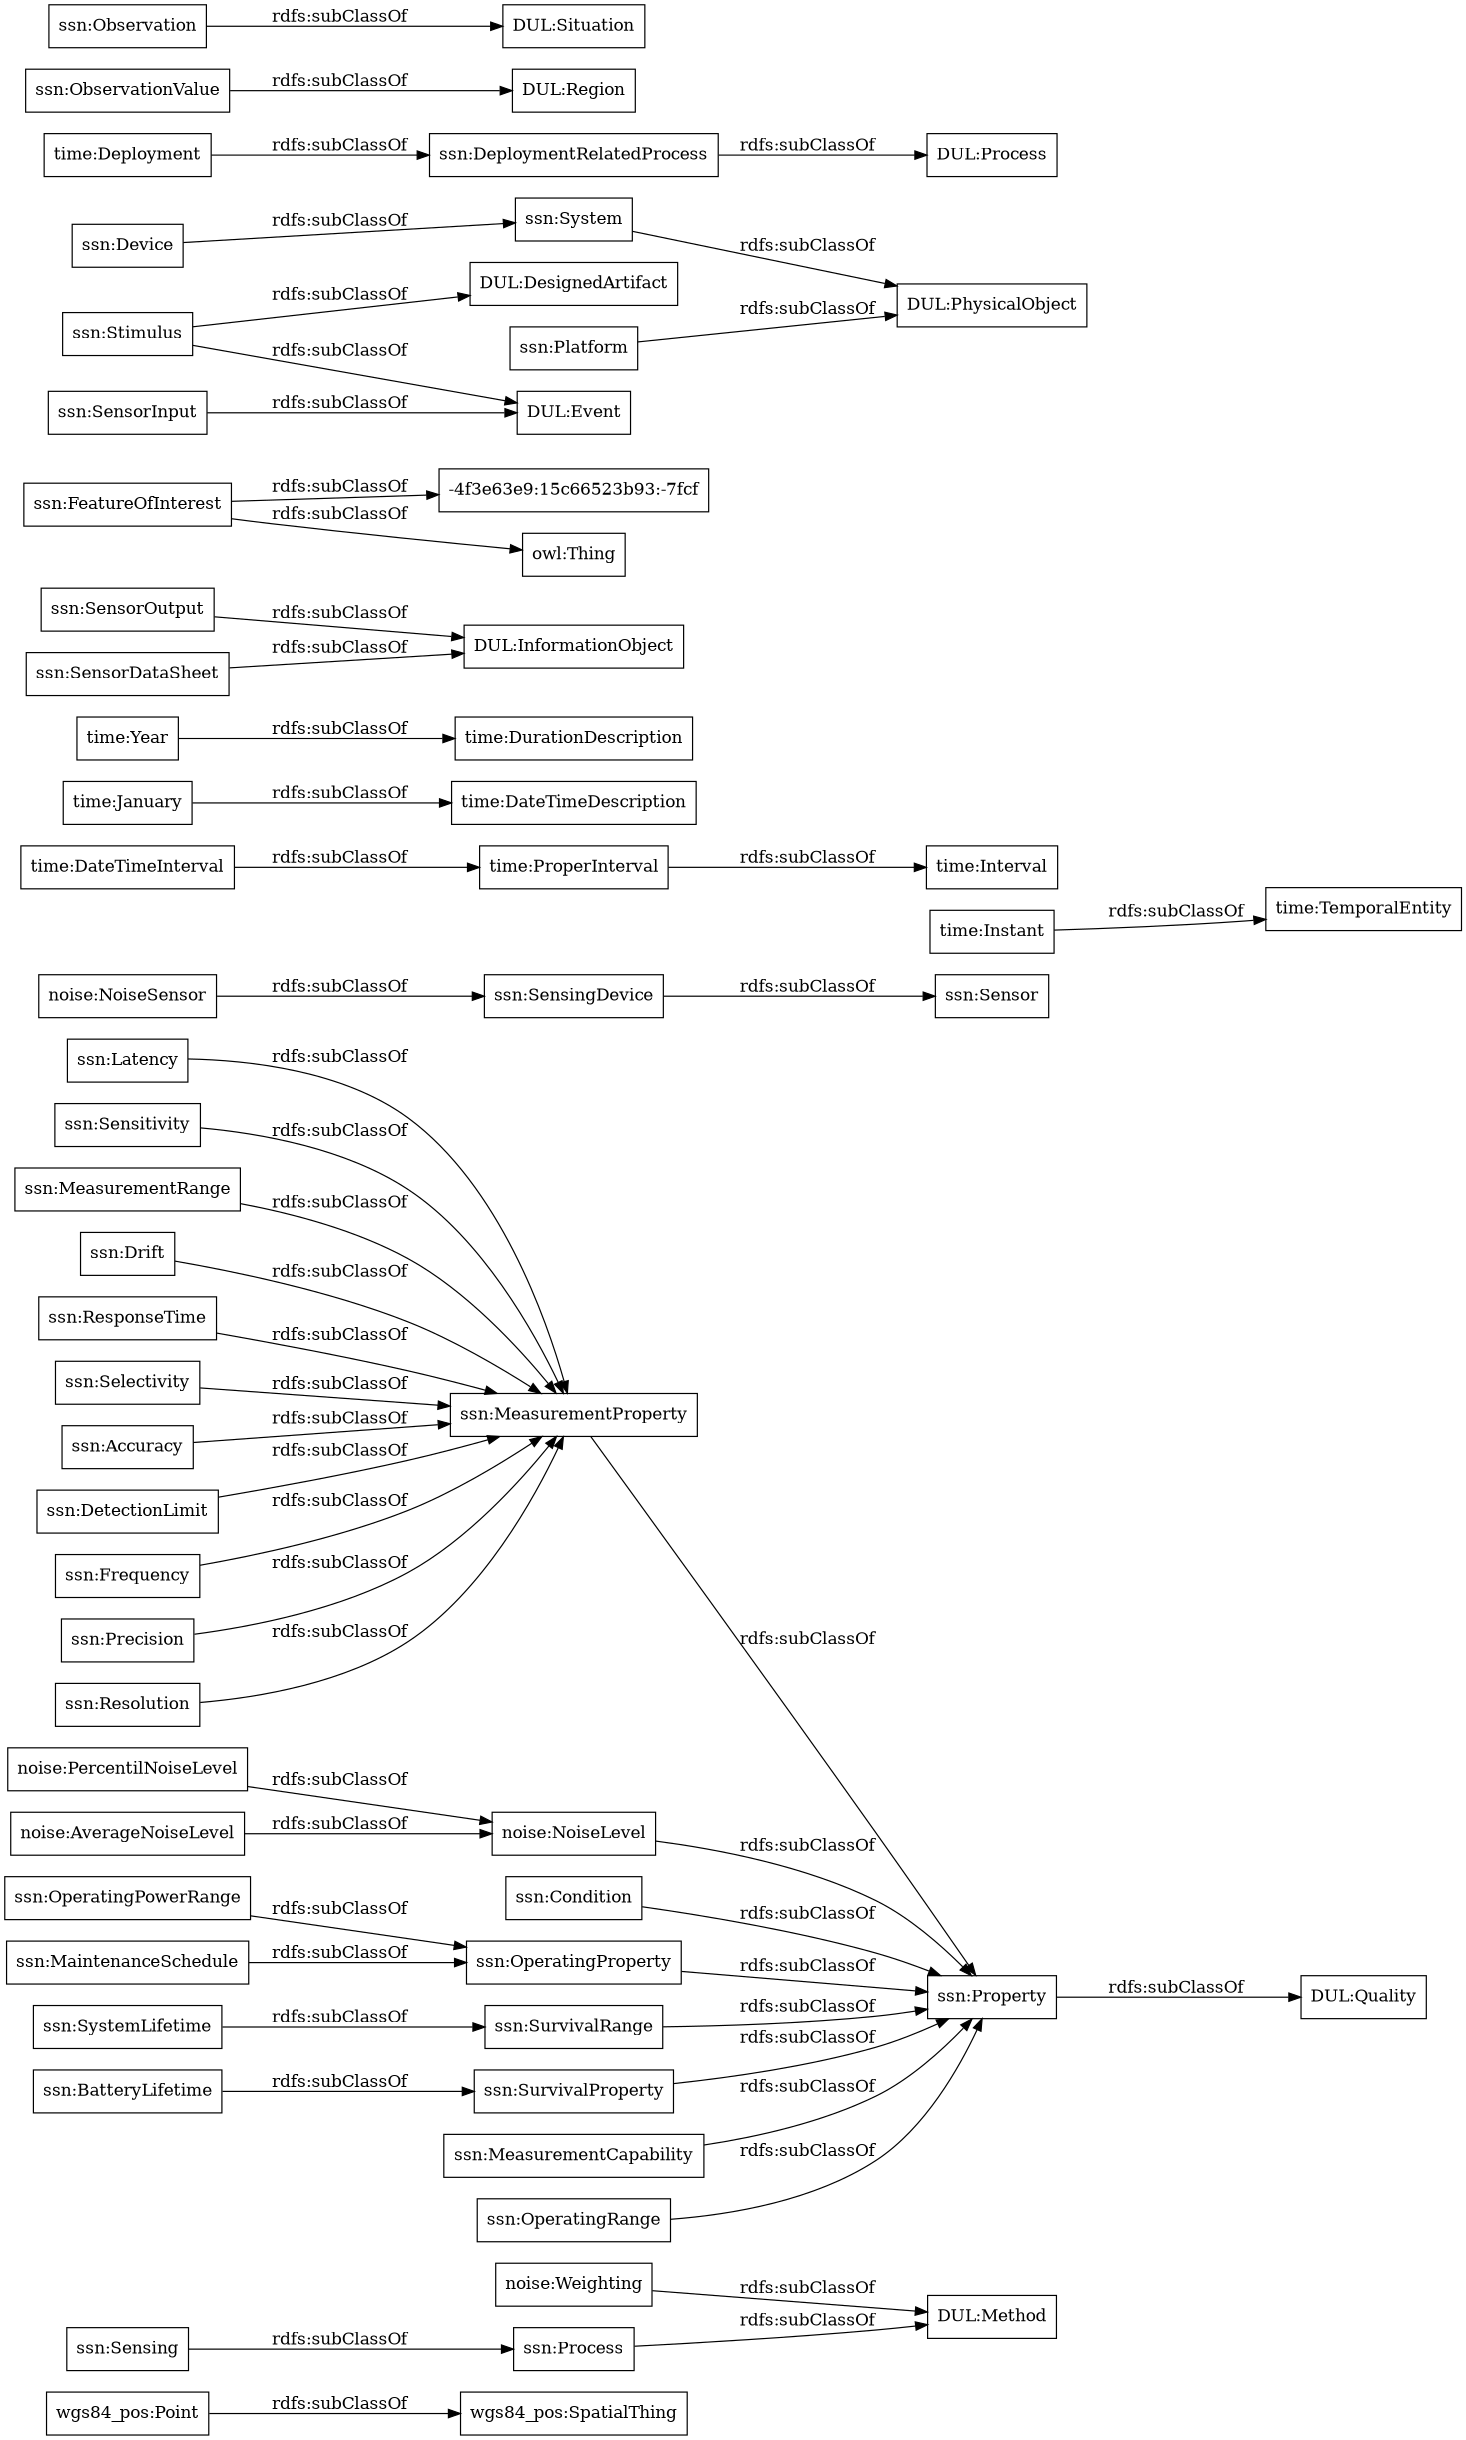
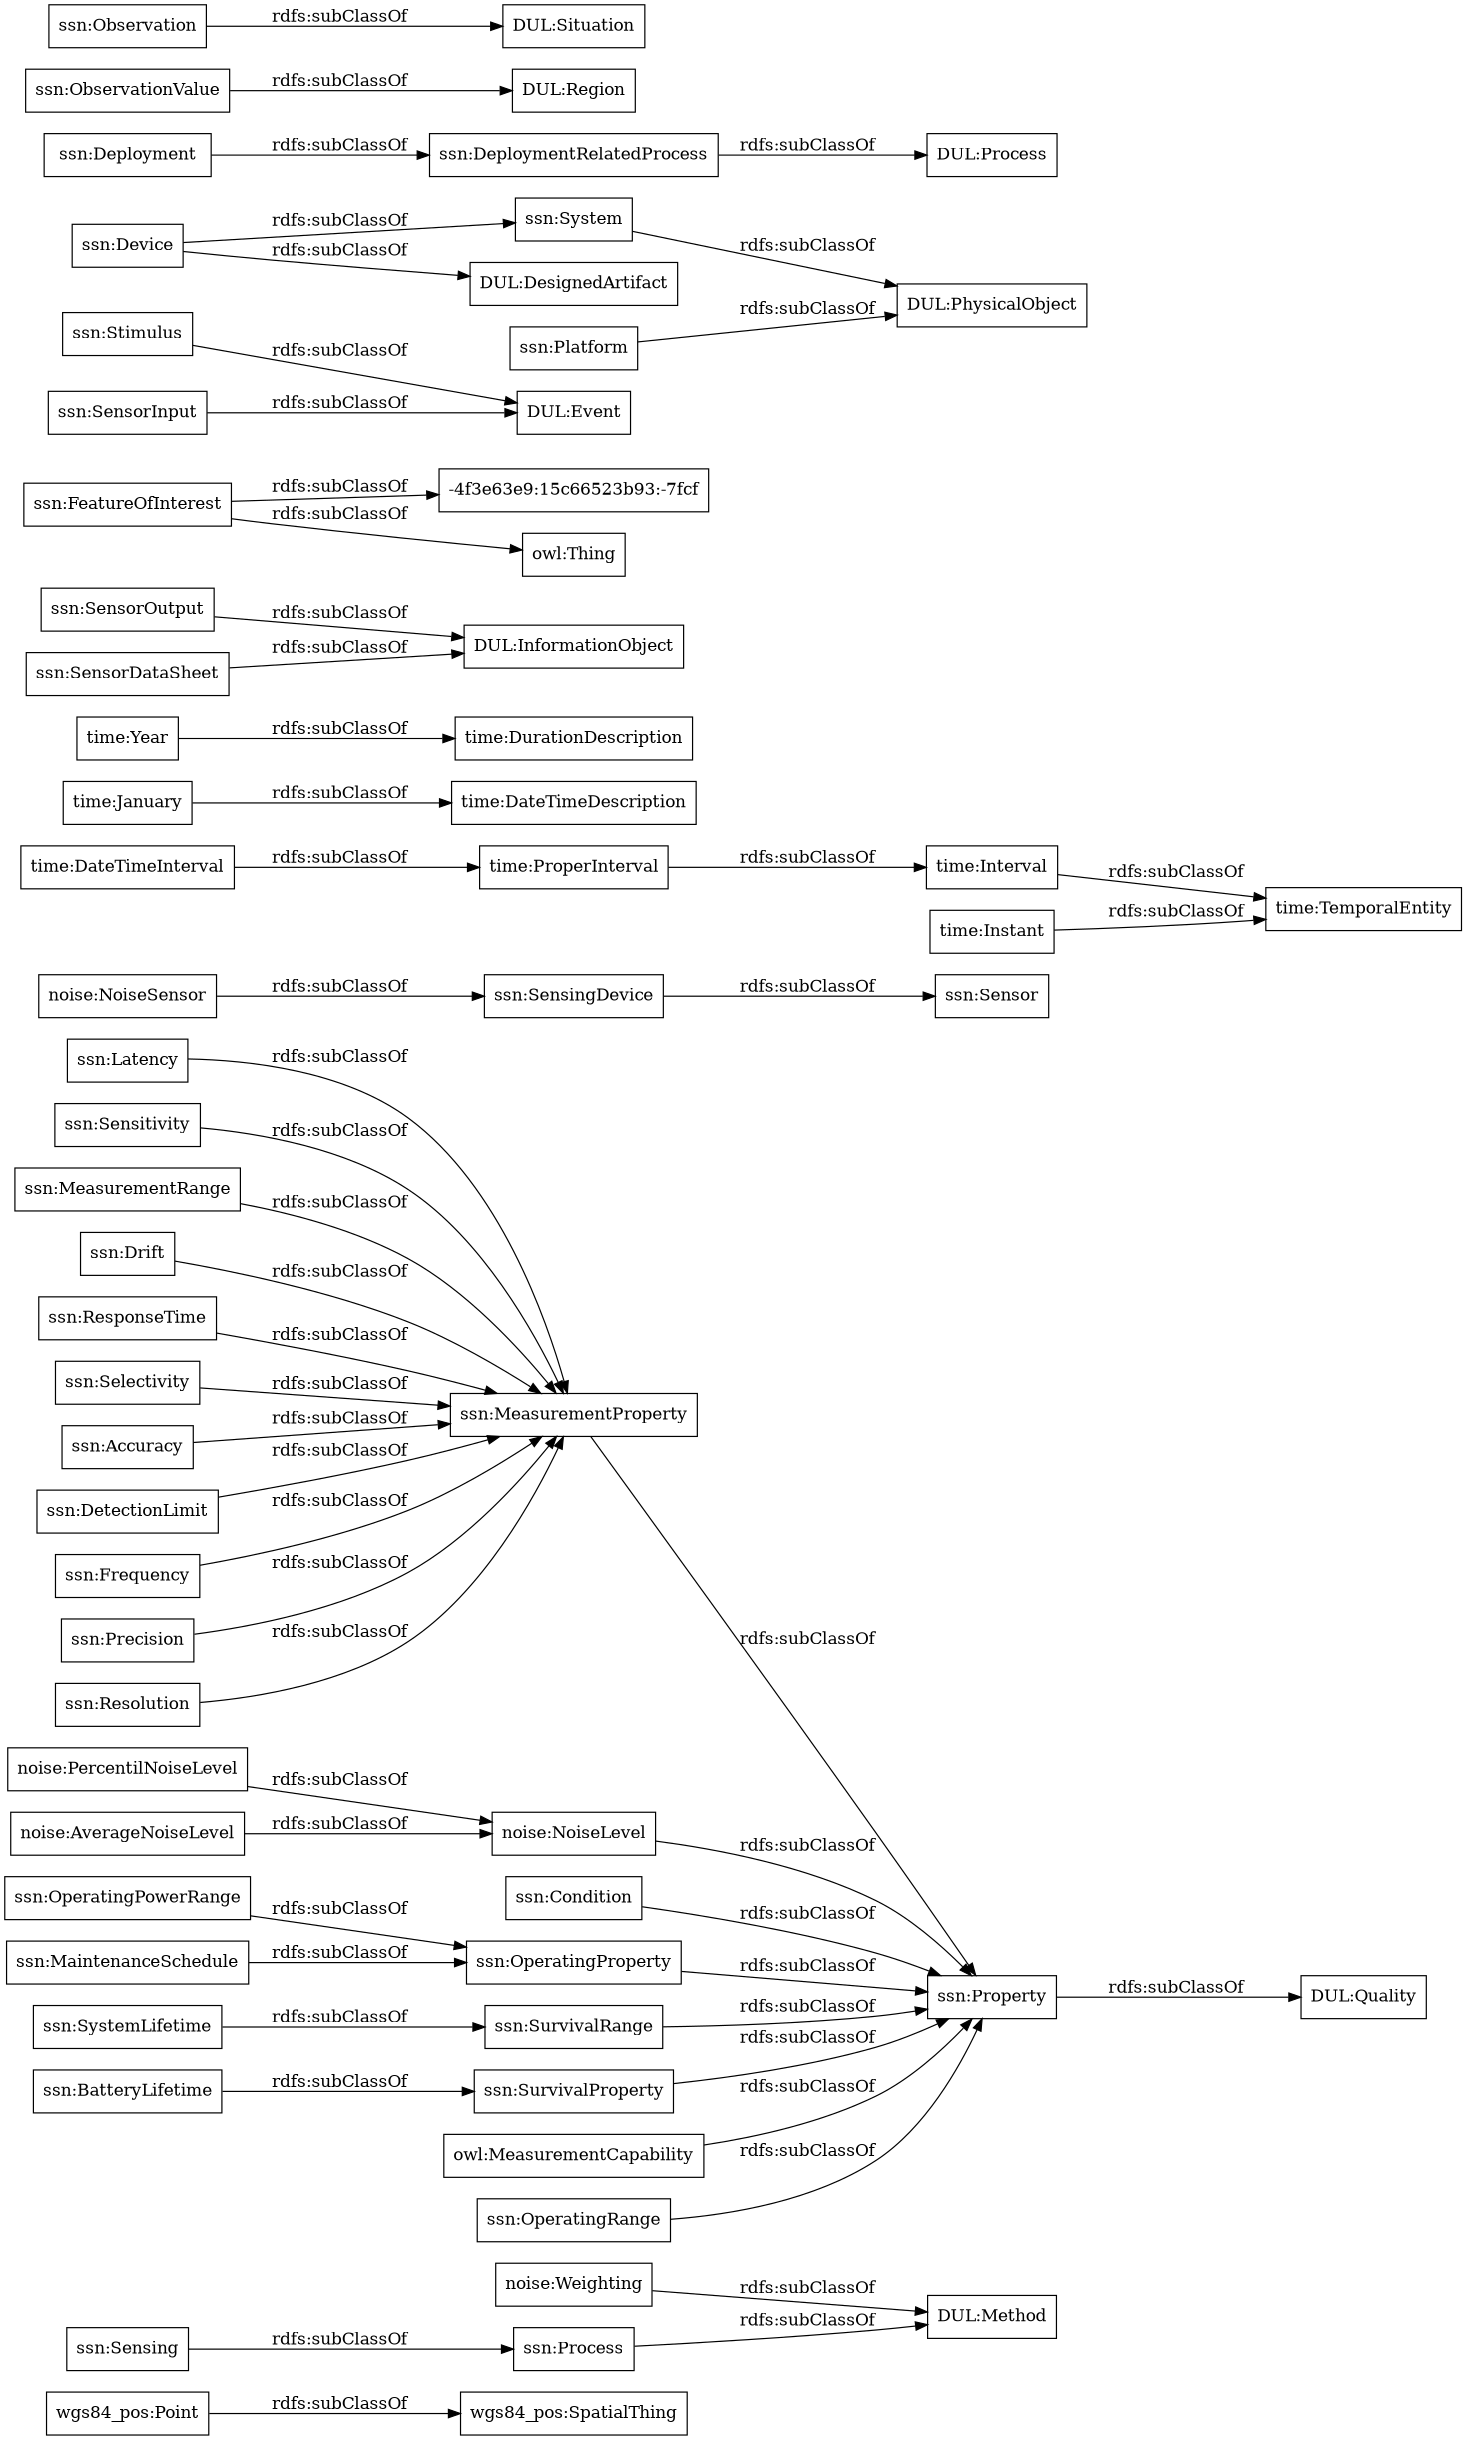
node "time:Deployment": label "time:Deployment" -> "ssn:Deployment"
edge "ssn:Stimulus" -> "DUL:DesignedArtifact": now "ssn:Device" -> "DUL:DesignedArtifact"
edge "time:Interval" -> "time:TemporalEntity": added, label "rdfs:subClassOf"
node "ssn:MeasurementCapability": label "ssn:MeasurementCapability" -> "owl:MeasurementCapability"
